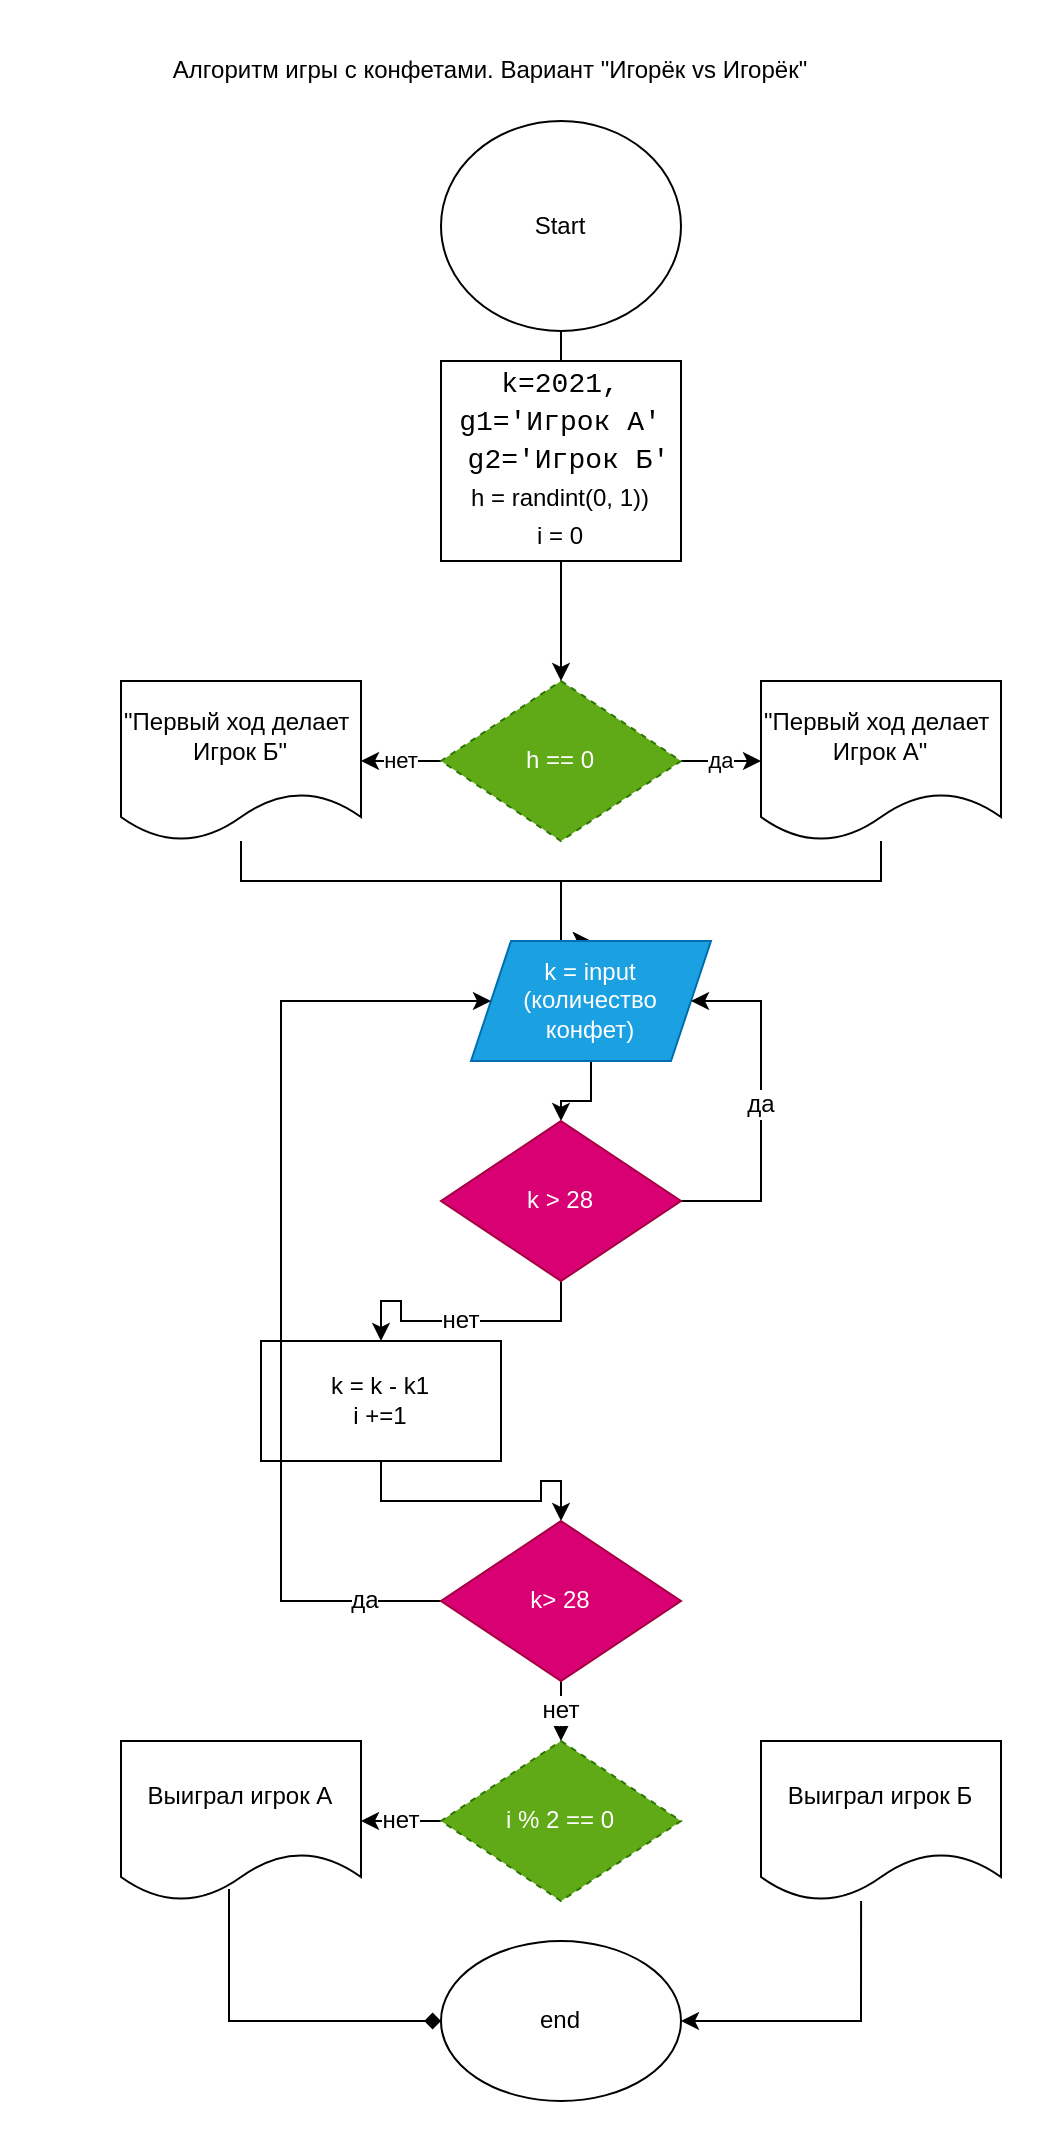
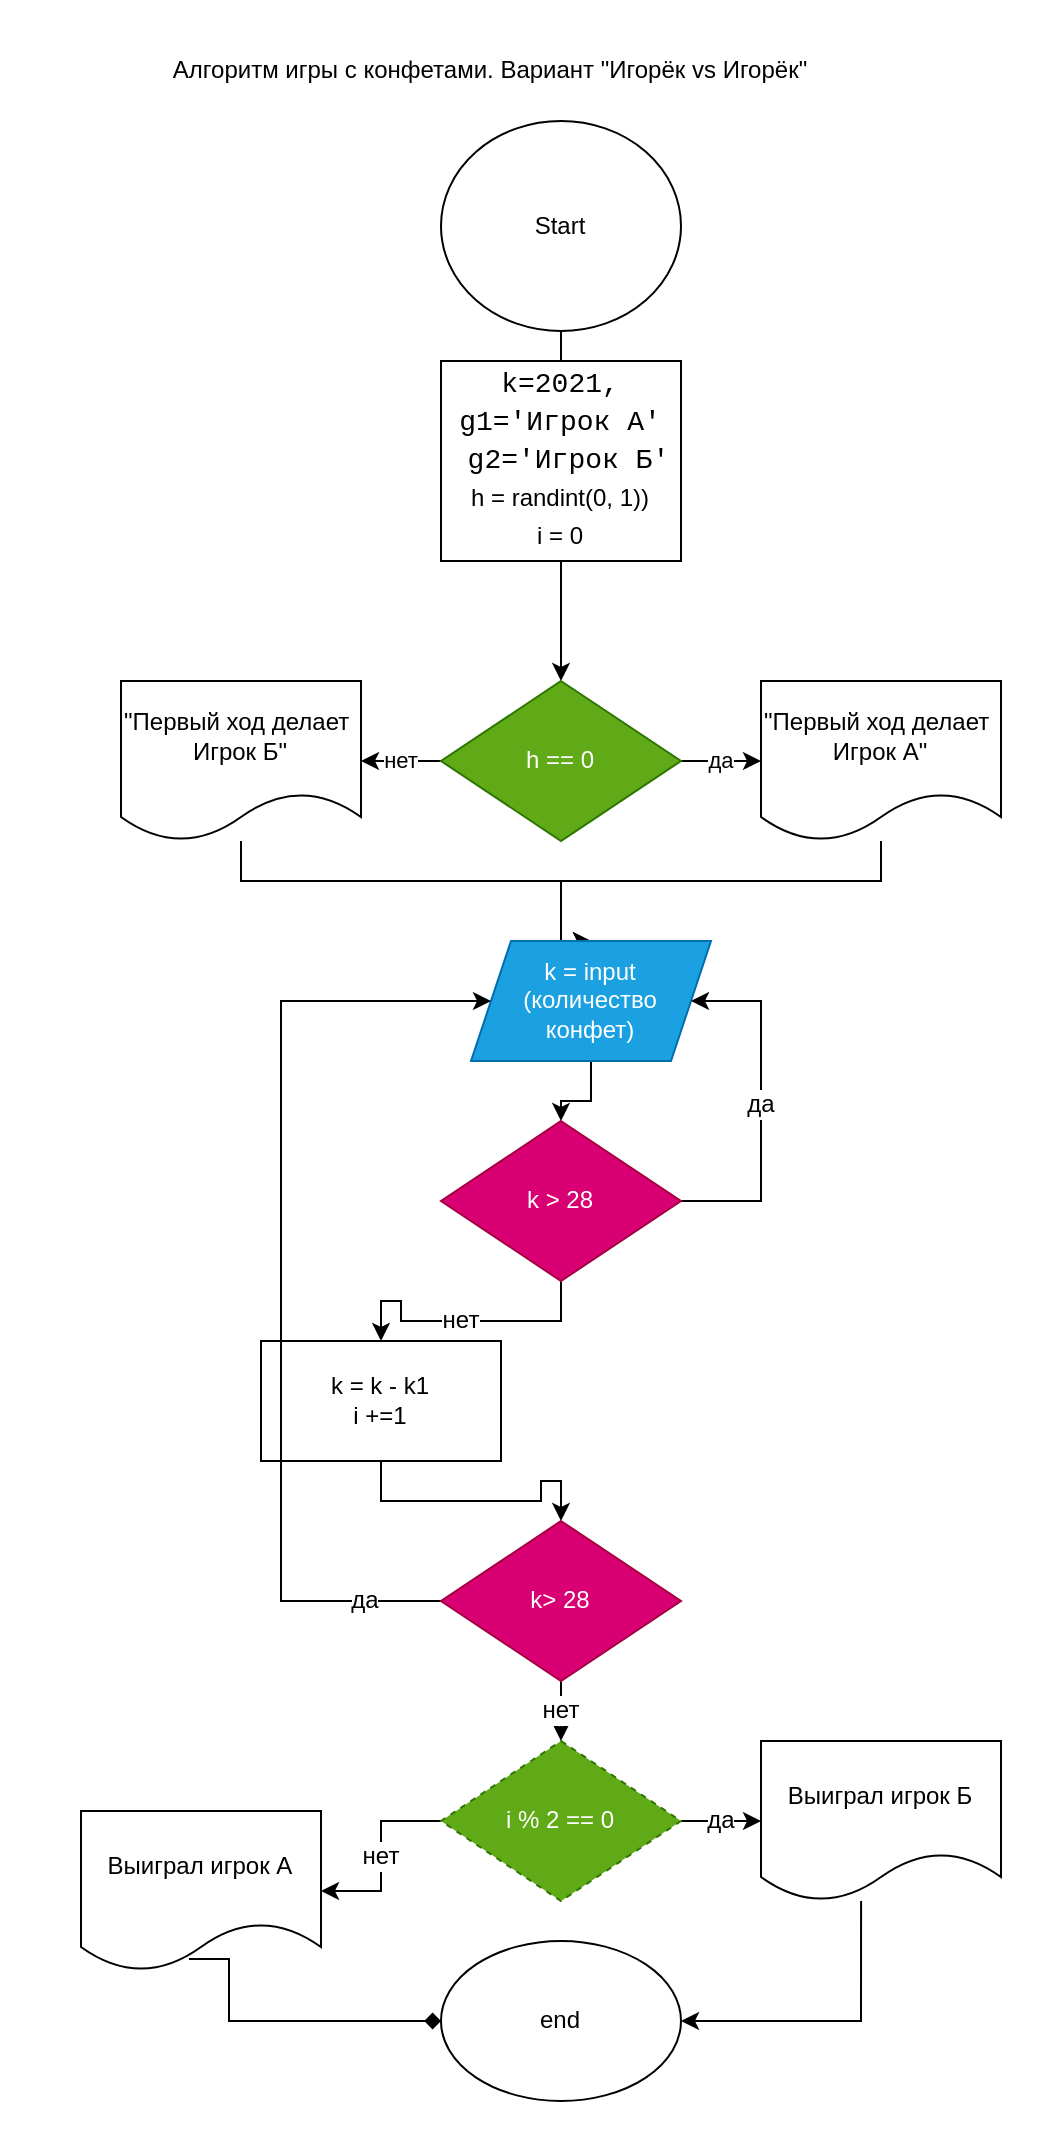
node "h == 0": style dashed -> solid
node "Выиграл игрок А": moved (241, 1821) -> (201, 1891)
edge "i % 2 == 0" -> "Выиграл игрок Б": added, label "да"
